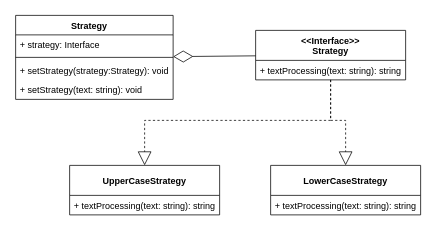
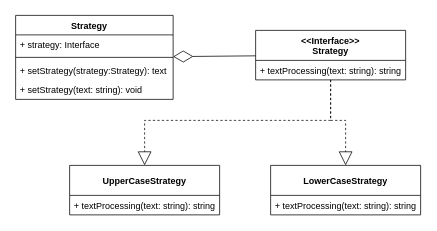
node "+ setStrategy(strategy:Strategy): void": label "+ setStrategy(strategy:Strategy): void" -> "+ setStrategy(strategy:Strategy): text"
